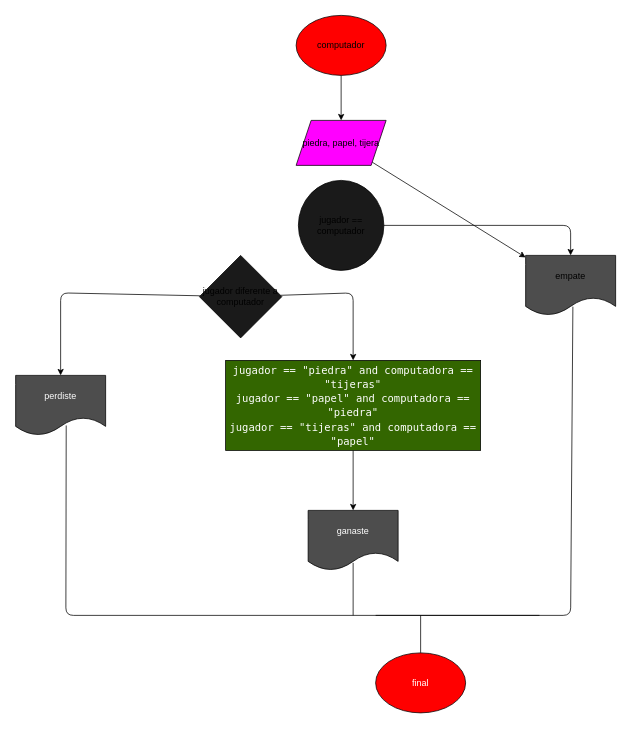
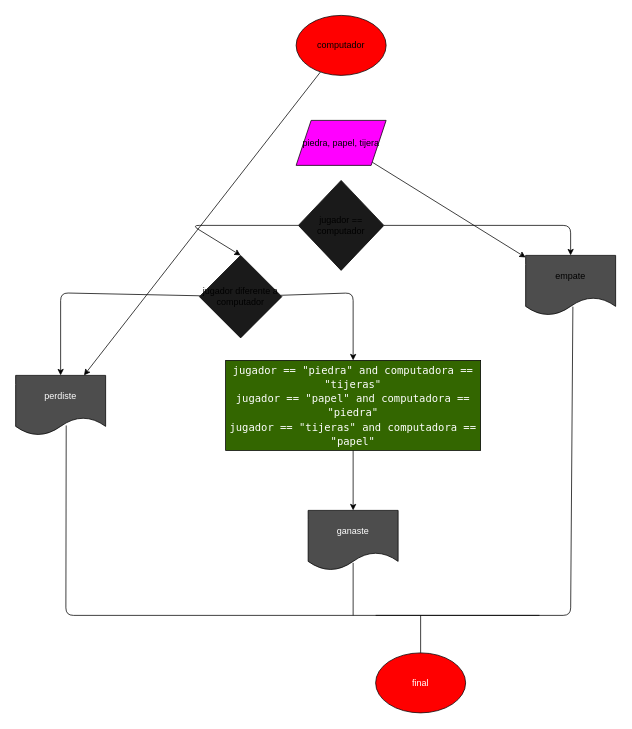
edge "computador" -> "piedra, papel, tijera": now "computador" -> "perdiste"
edge "jugador == computador" -> "jugador diferente a computador": added
node "jugador == computador": shape ellipse -> diamond
